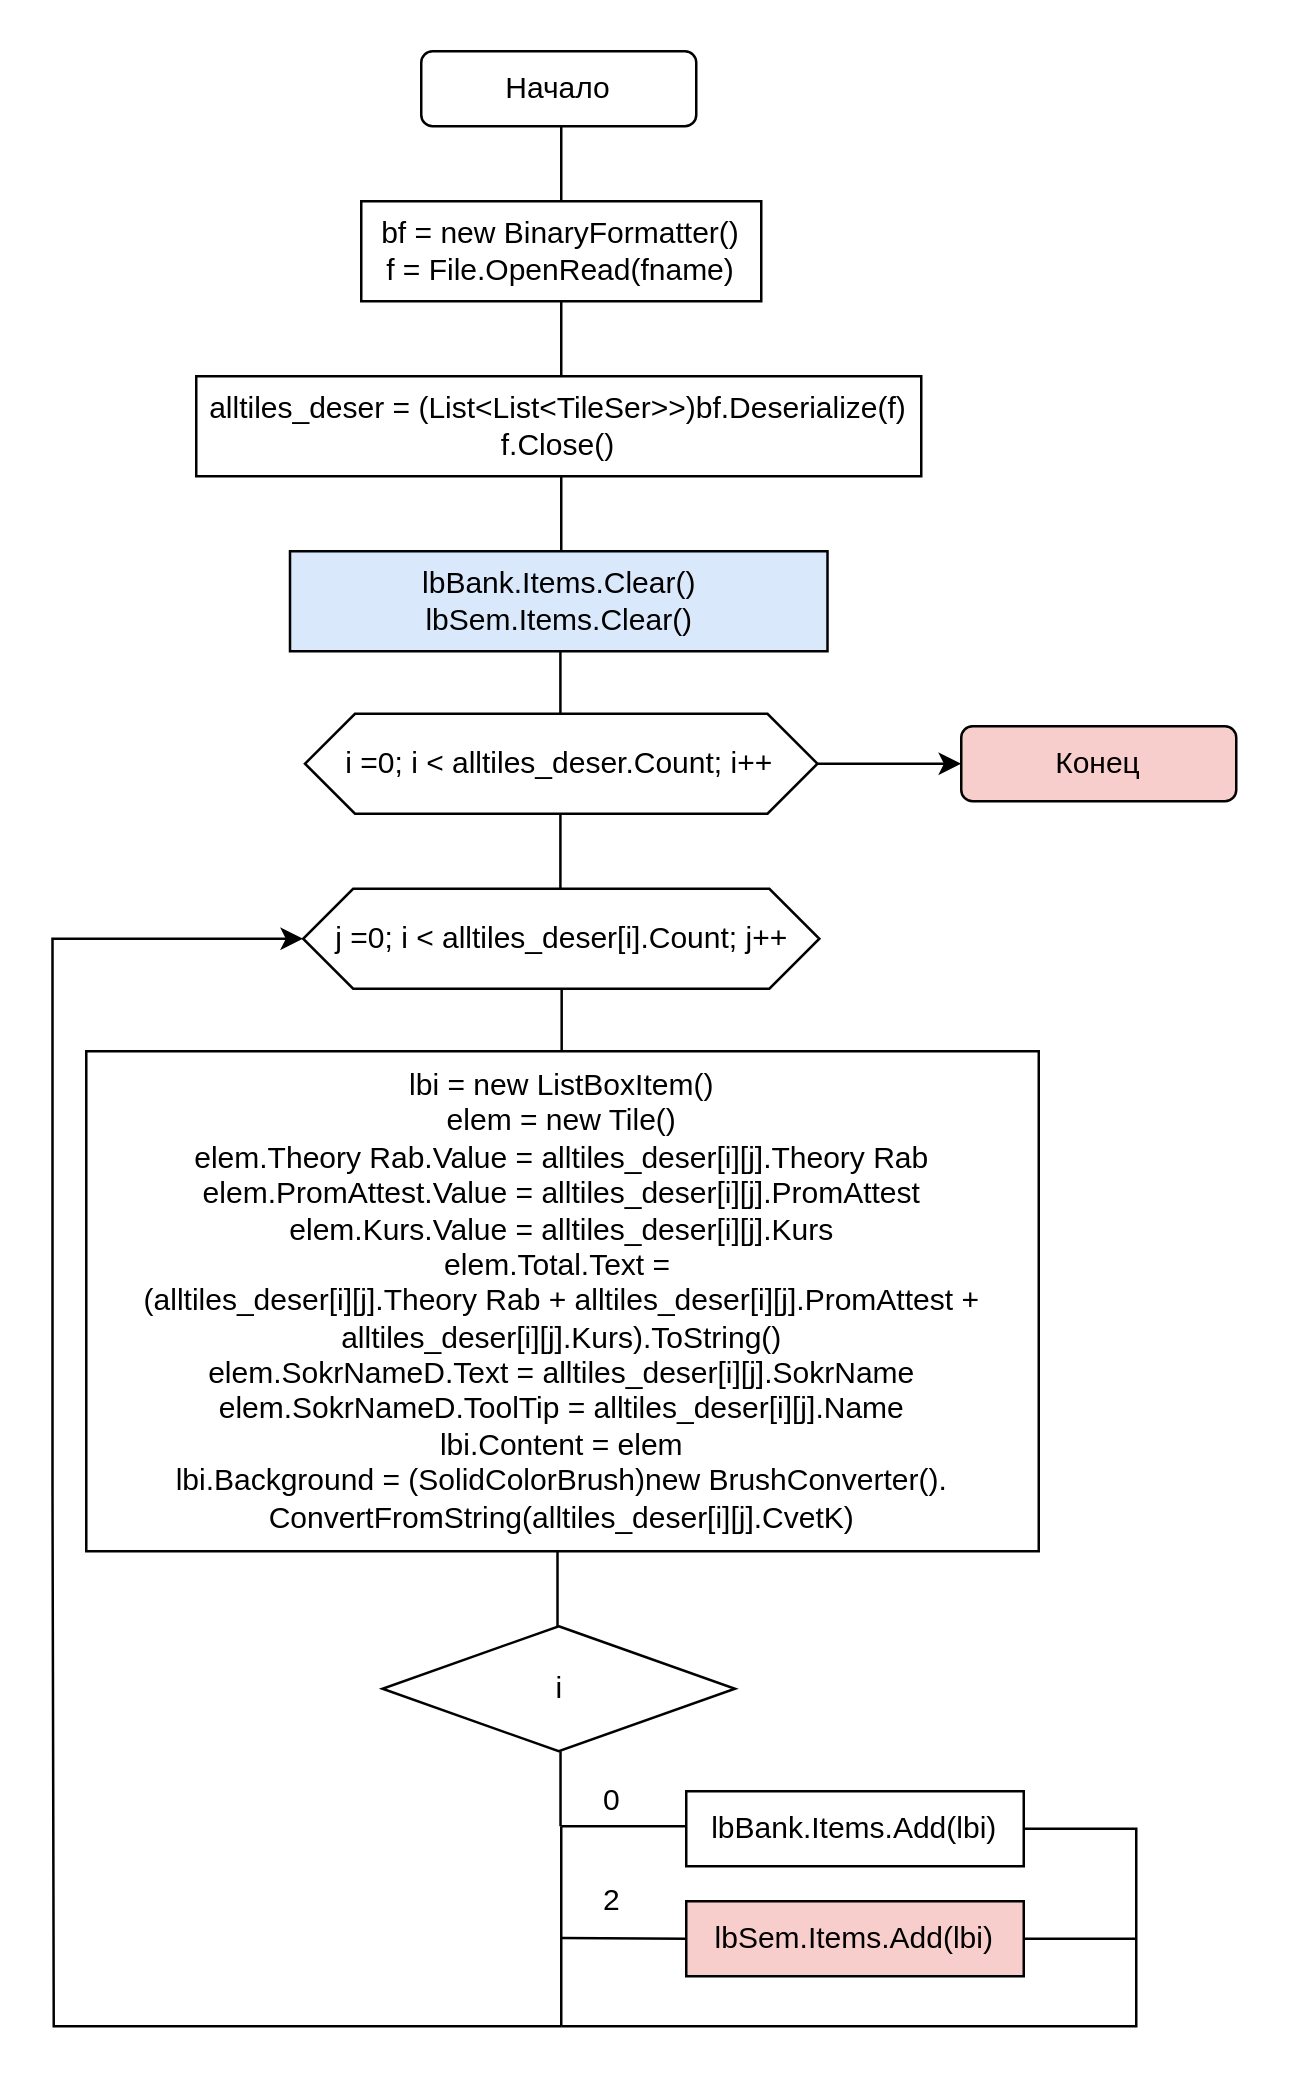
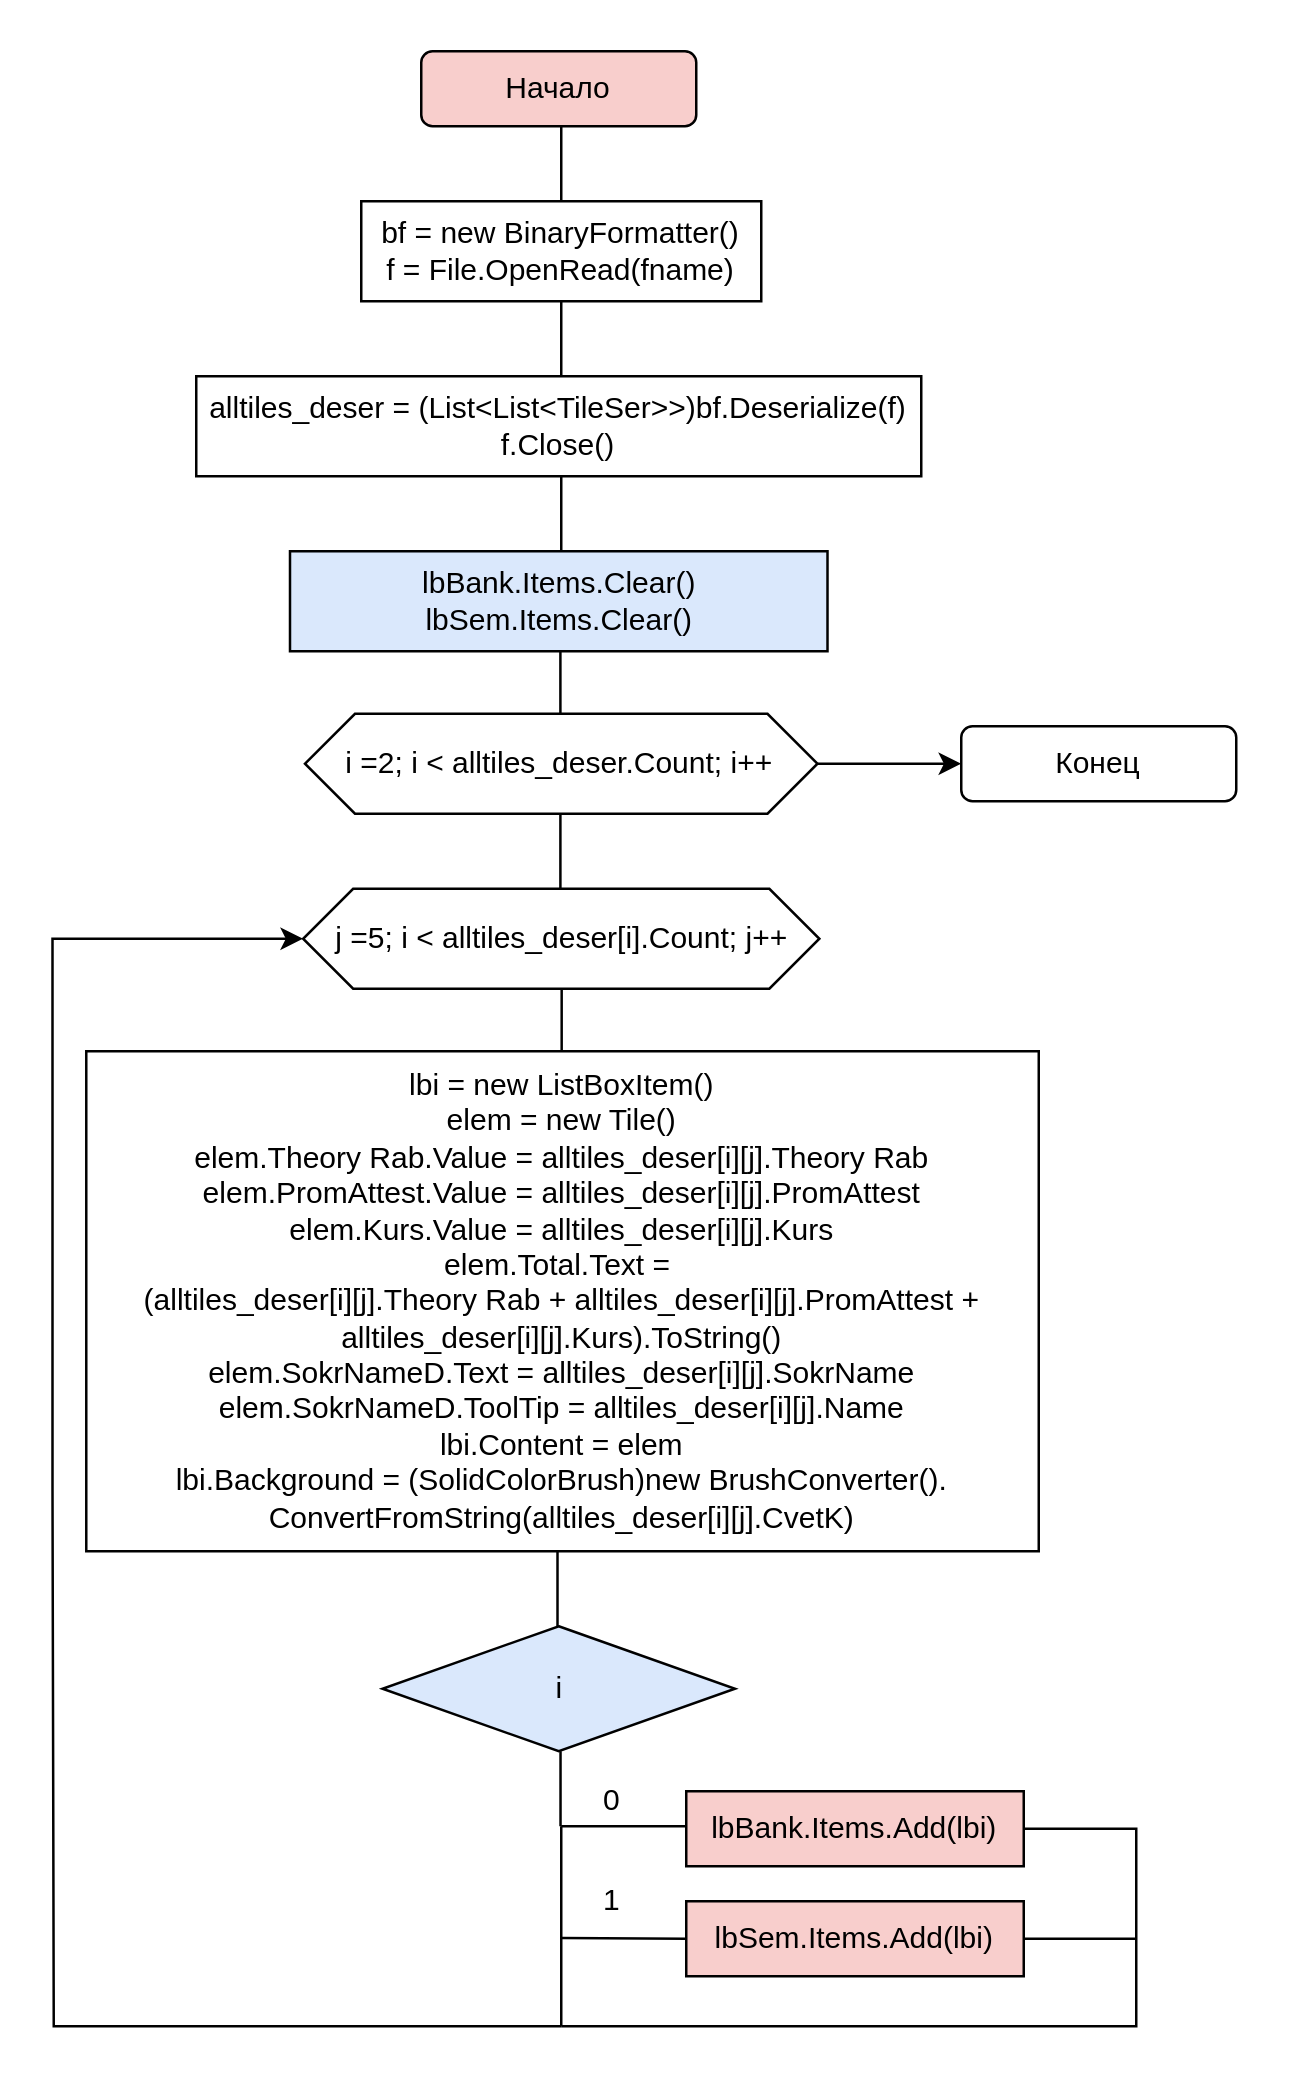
node "Начало": fillcolor #ffffff -> #f8cecc
node "i =0; i < alltiles_deser.Count; i++": label "i =0; i < alltiles_deser.Count; i++" -> "i =2; i < alltiles_deser.Count; i++"
node "Конец": fillcolor #f8cecc -> #ffffff
node "j =0; i < alltiles_deser[i].Count; j++": label "j =0; i < alltiles_deser[i].Count; j++" -> "j =5; i < alltiles_deser[i].Count; j++"
node "i": fillcolor #ffffff -> #dae8fc
node "lbBank.Items.Add(lbi)": fillcolor #ffffff -> #f8cecc
node "2": label "2" -> "1"
